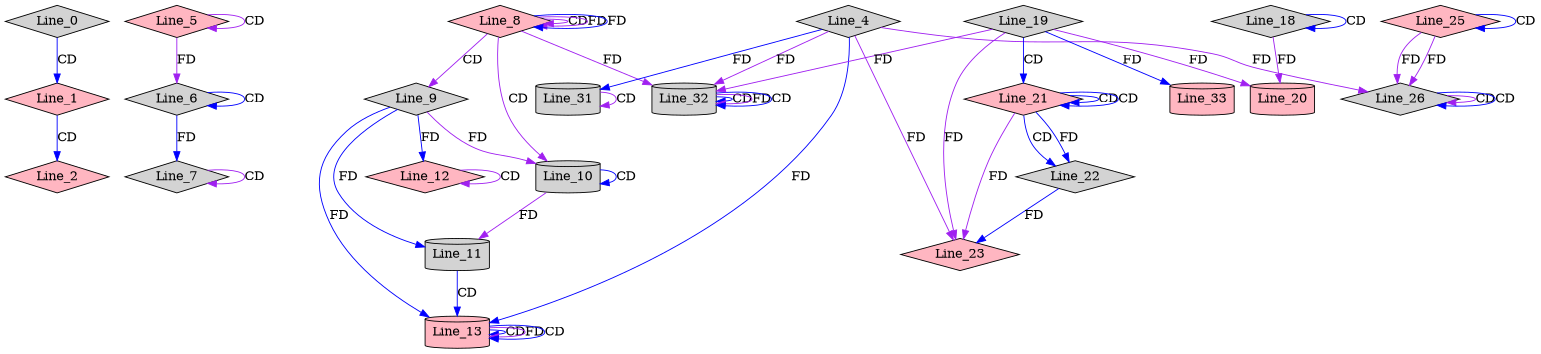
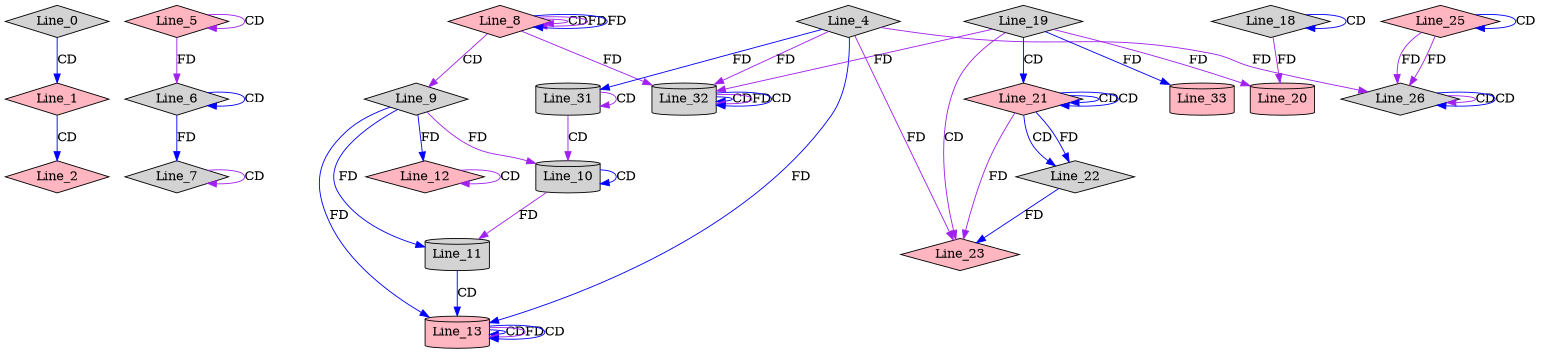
edge "Line_8" -> "Line_10": now "Line_31" -> "Line_10"
edge "Line_19" -> "Line_23": label "FD" -> "CD"
